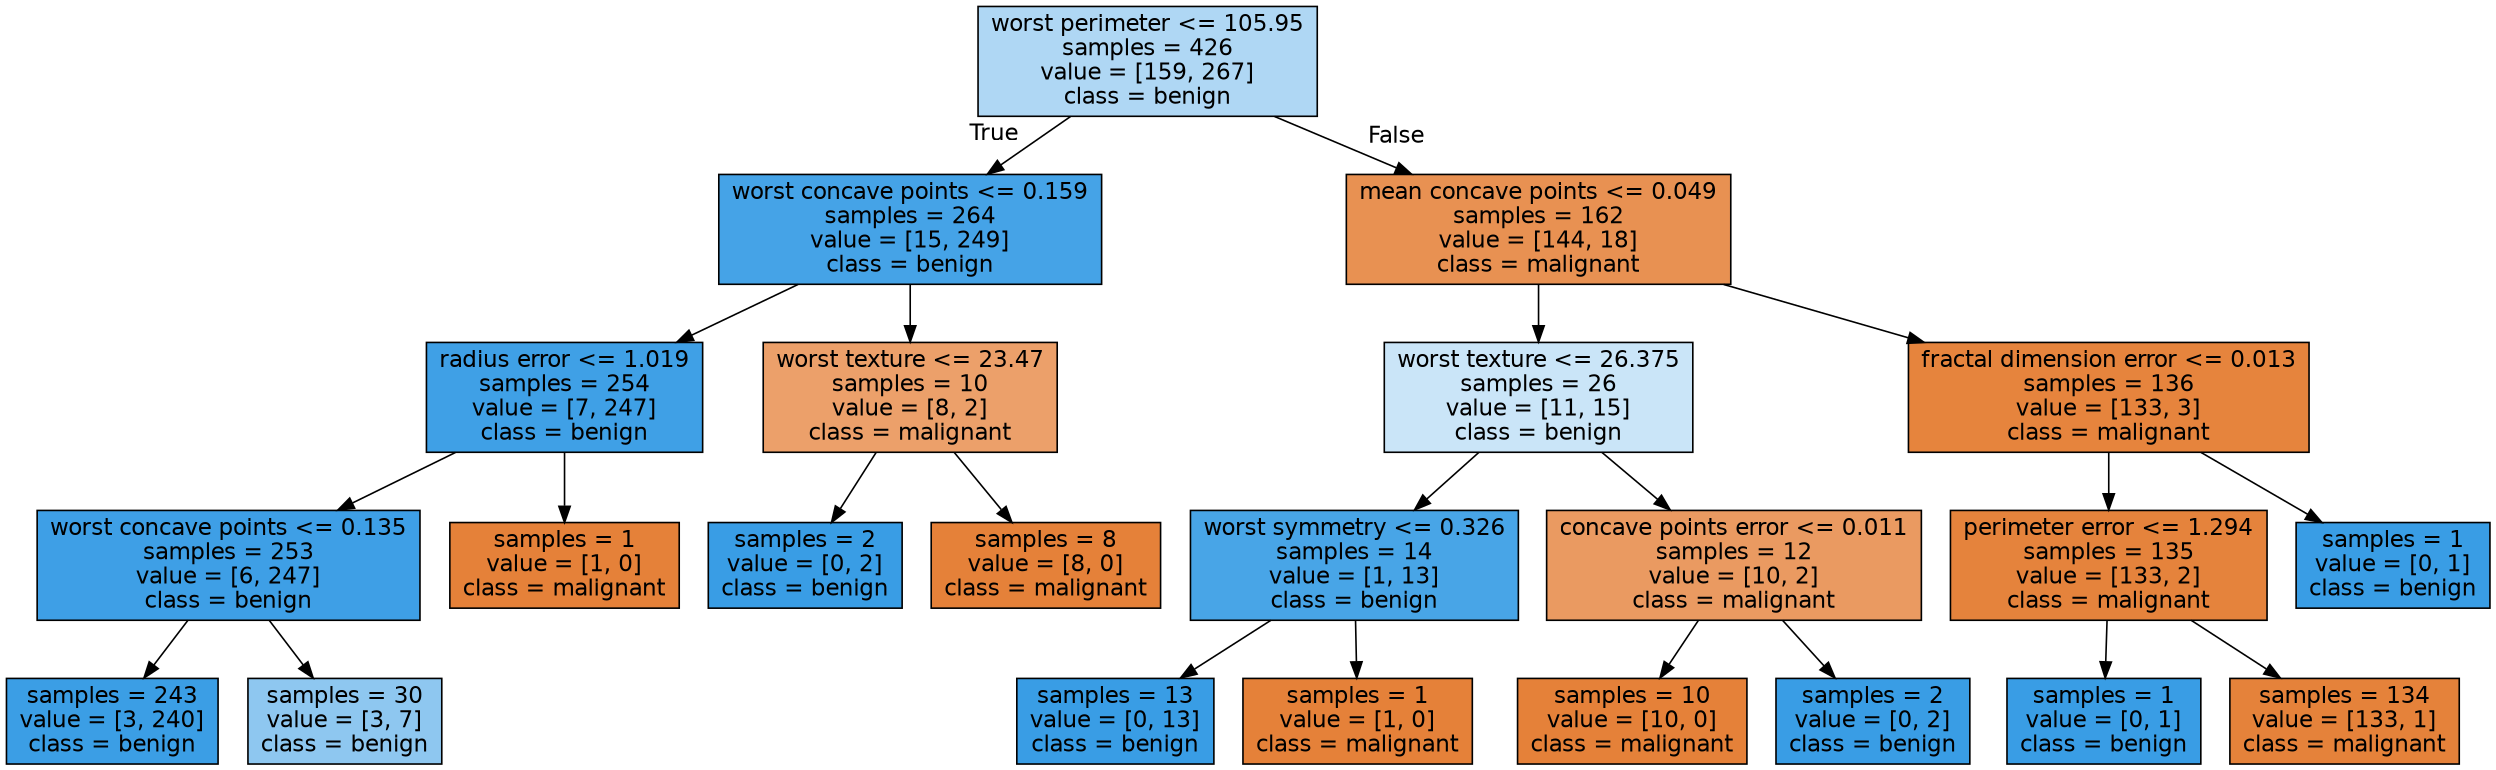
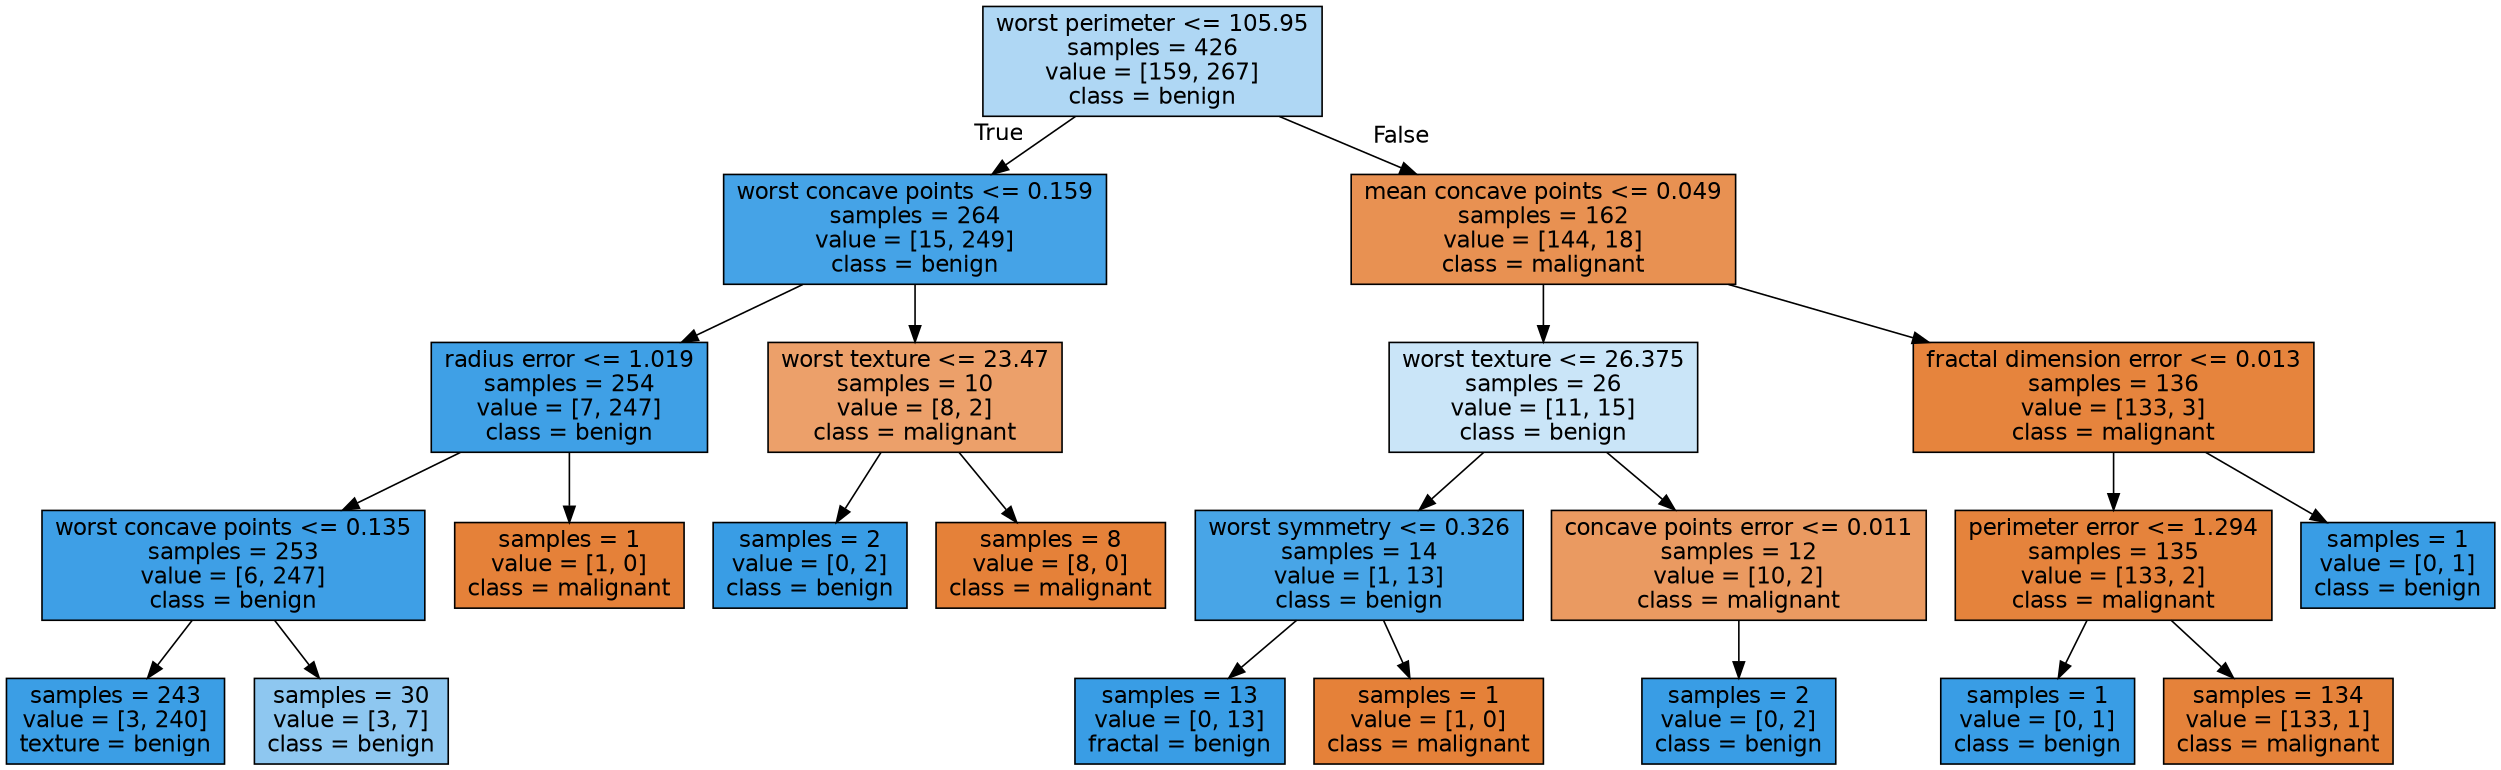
node "samples = 243 value = [3, 240] class = benign": label "samples = 243 value = [3, 240] class = benign" -> "samples = 243 value = [3, 240] texture = benign"
node "samples = 13 value = [0, 13] class = benign": label "samples = 13 value = [0, 13] class = benign" -> "samples = 13 value = [0, 13] fractal = benign"
node "samples = 10 value = [10, 0] class = malignant": removed
